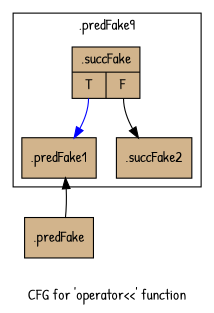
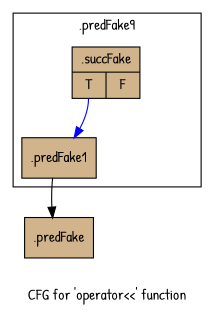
node ".succFake2": removed
edge ".predFake" -> ".predFake1": reversed
